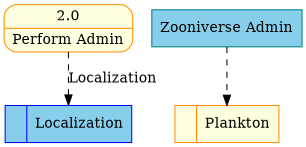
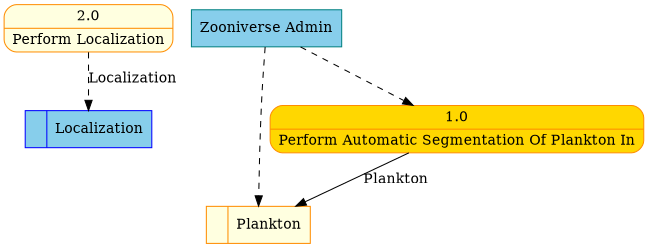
node "2.0": text "Perform Admin" -> "Perform Localization"
node "1.0": added
